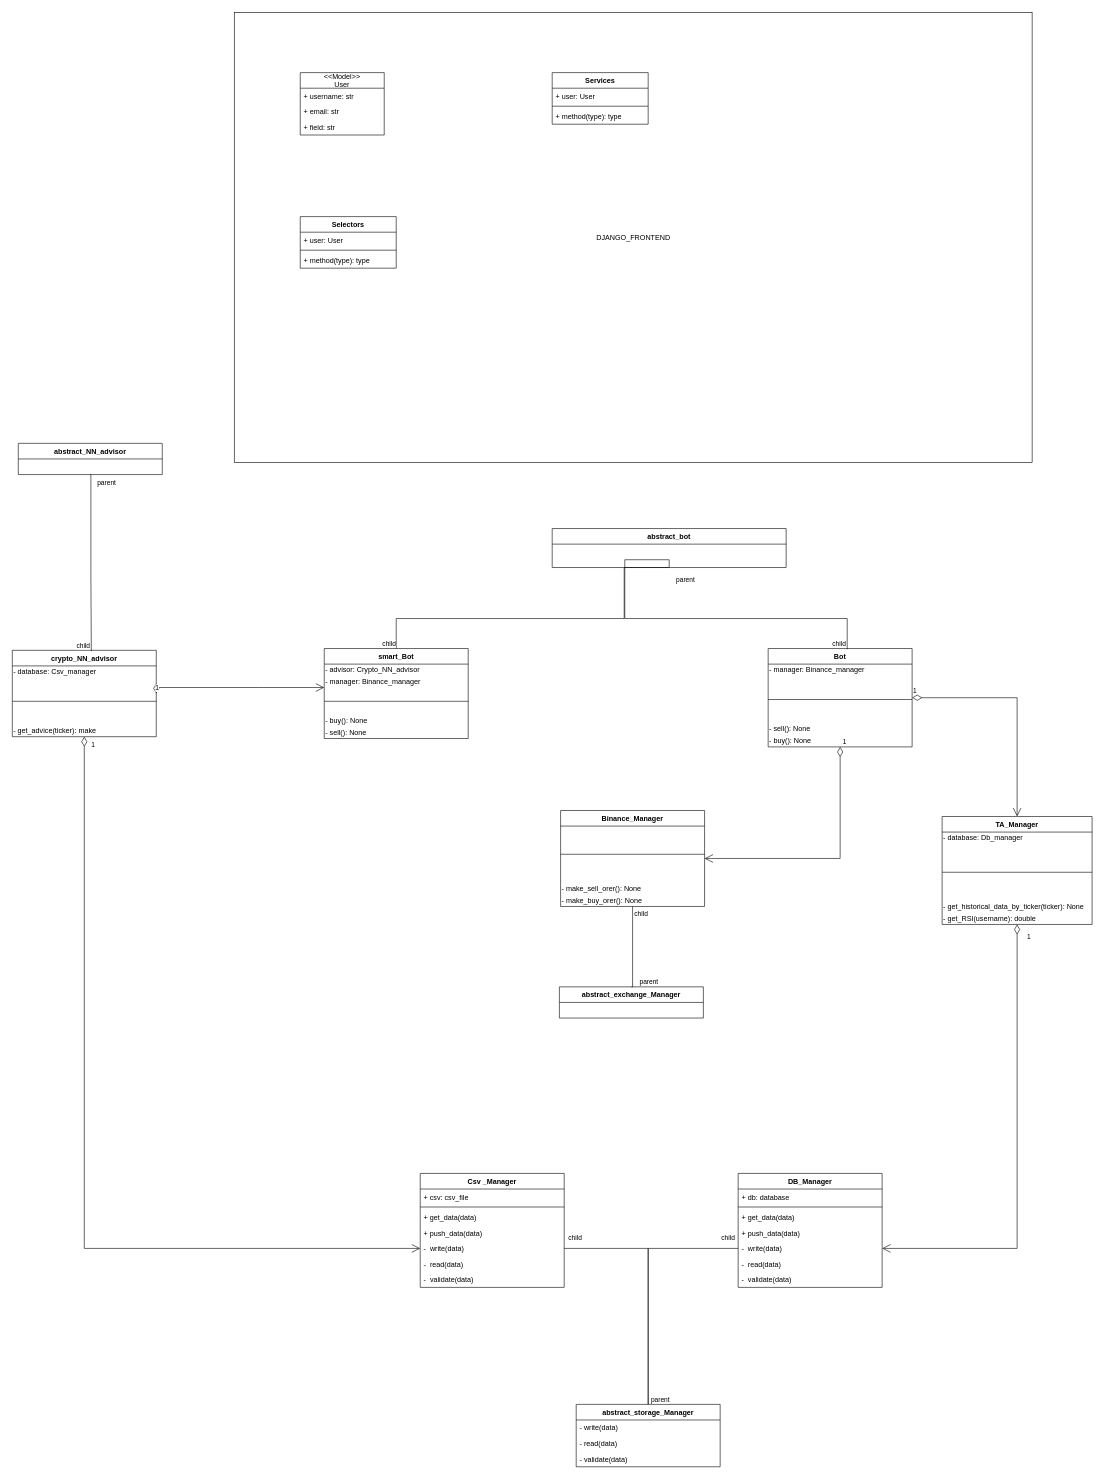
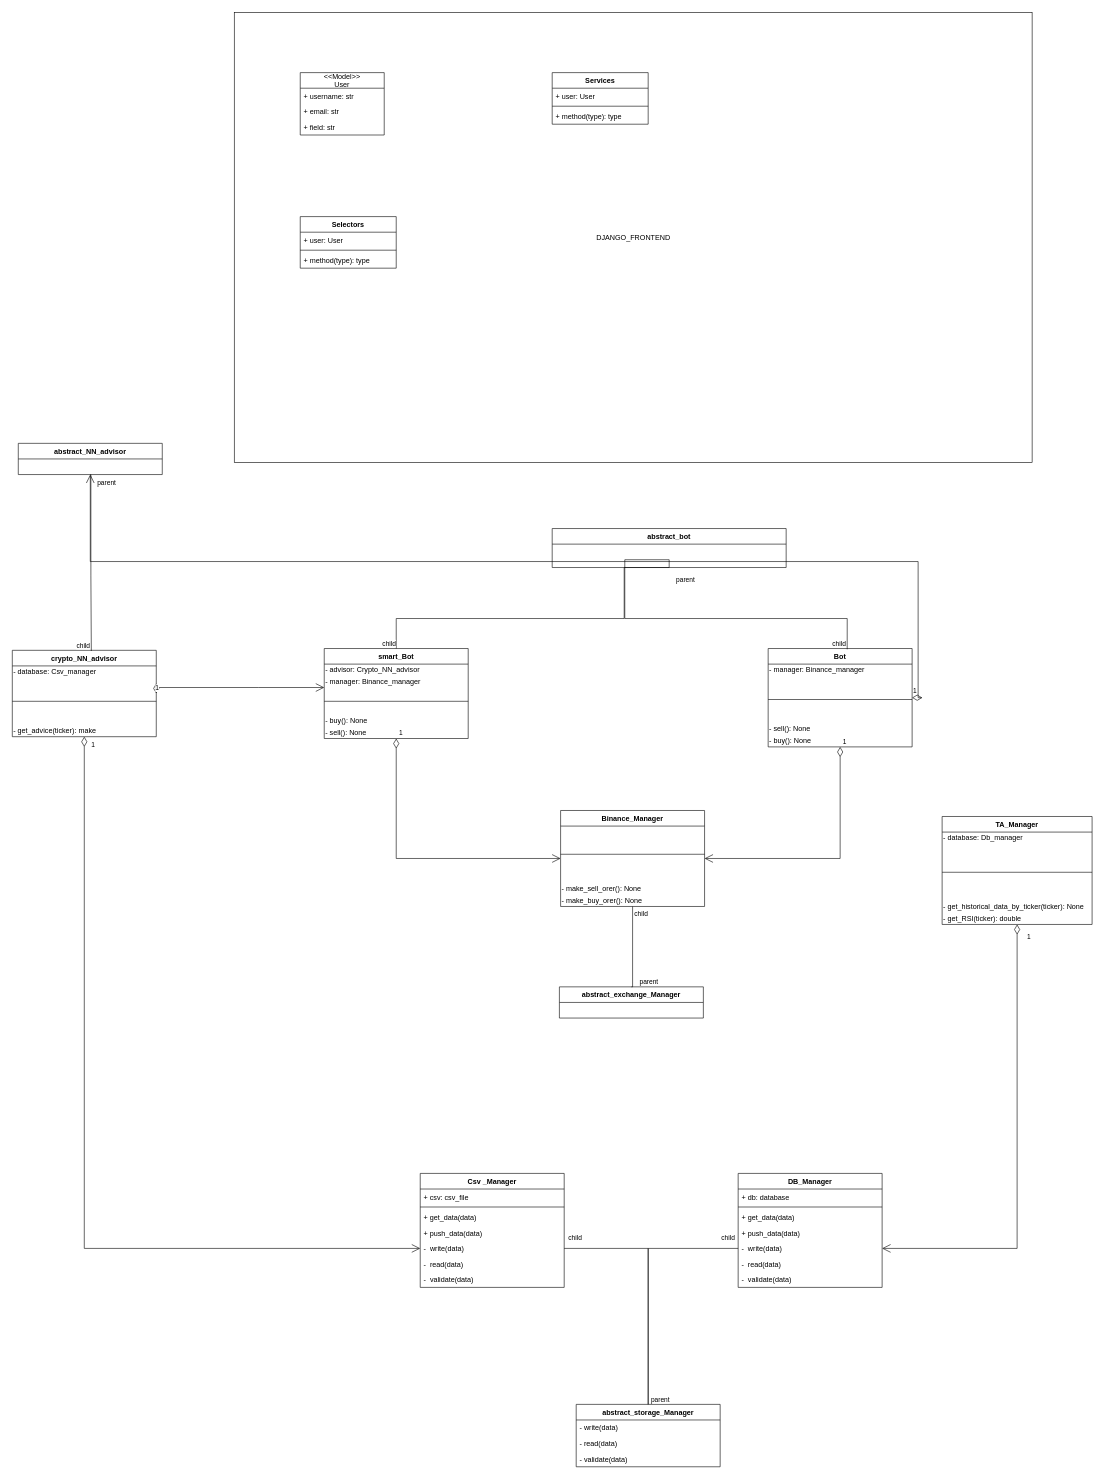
edge "Bot" -- "TA_Manager": now "Bot" -- "abstract_NN_advisor"
edge "smart_Bot" -- "Binance_Manager": added, label "1"
node "- get_RSI(username): double": label "- get_RSI(username): double" -> "- get_RSI(ticker): double"
